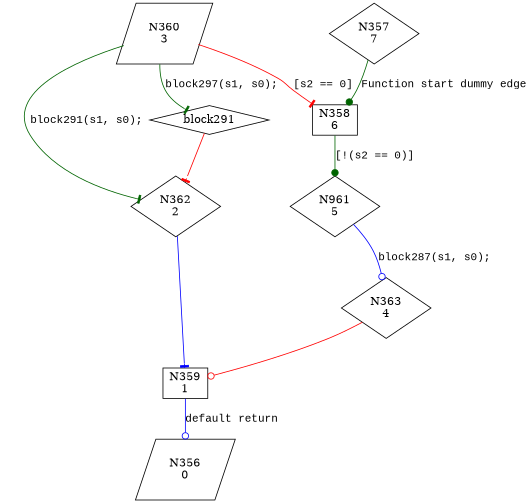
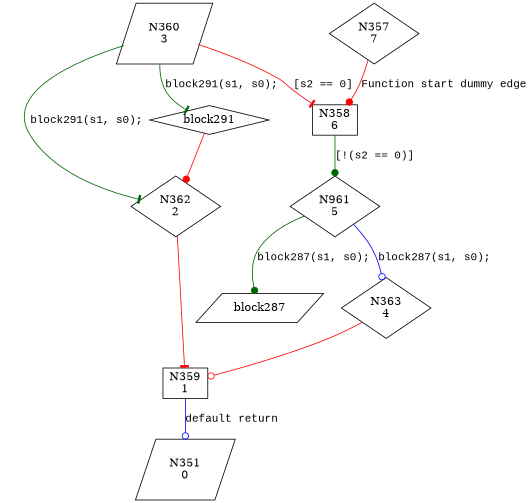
edge "N357 7" -> "N358 6": color darkgreen -> red
edge "N360 3" -> "block291": label "block297(s1, s0);" -> "block291(s1, s0);"
edge "block291" -> "N362 2": arrowhead tee -> dot
edge "N362 2" -> "N359 1": color blue -> red
node "block287": added
node "N356 0": label "N356 0" -> "N351 0"
